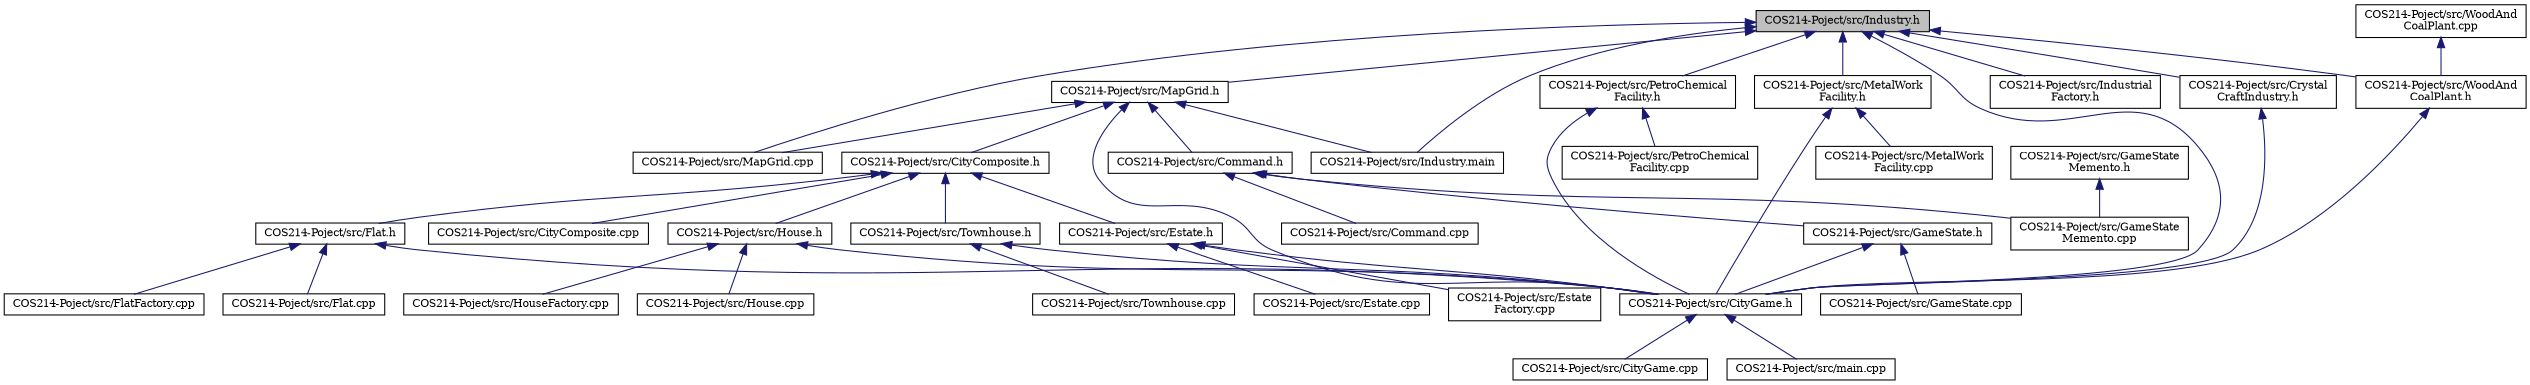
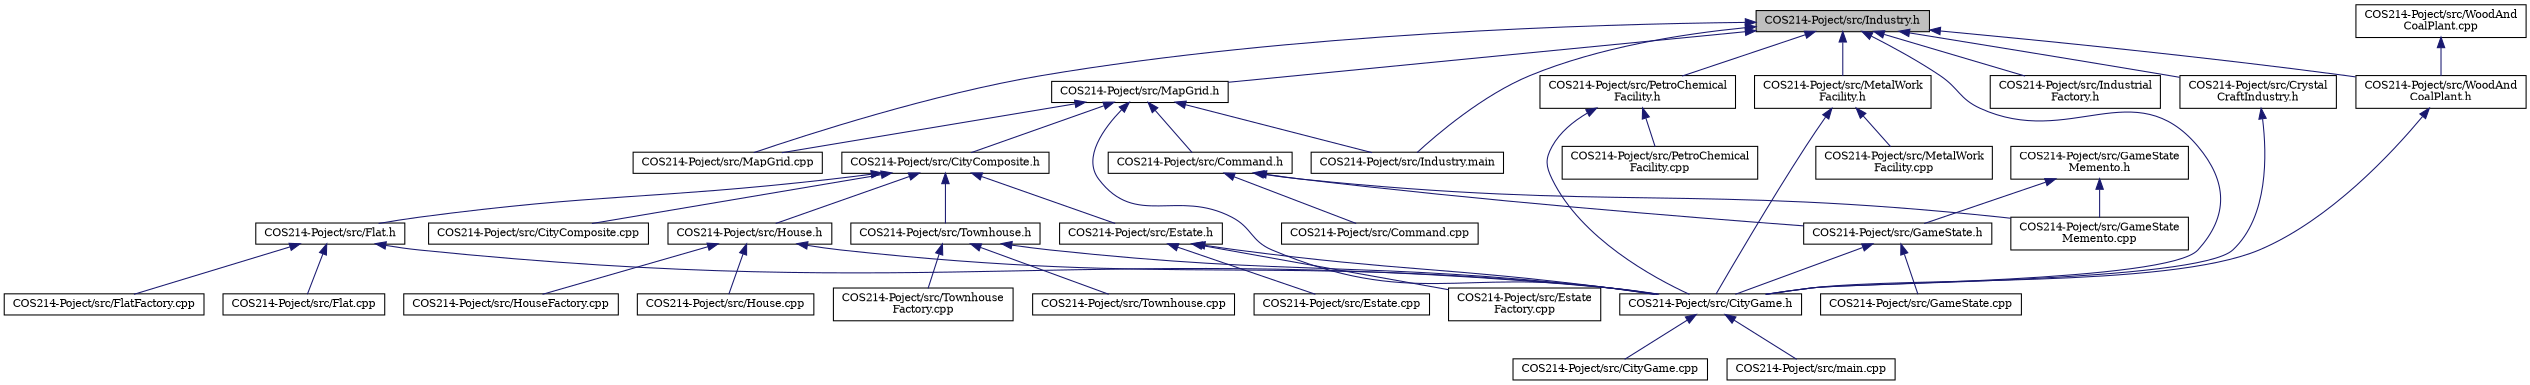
edge "COS214-Poject/src/GameState.h" -> "COS214-Poject/src/GameState Memento.h": added
node "COS214-Poject/src/Townhouse Factory.cpp": added
